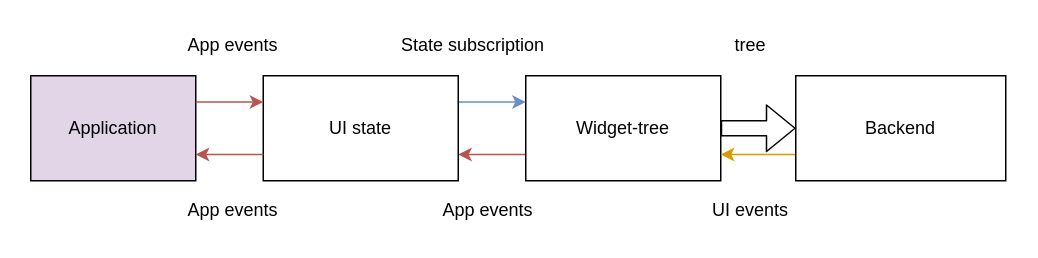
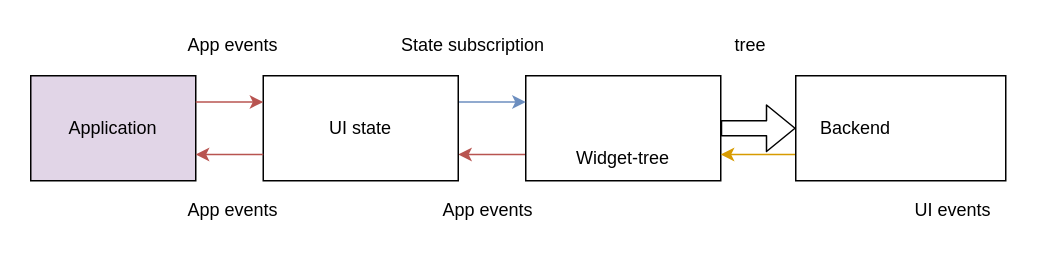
node "Widget-tree": moved (623, 128) -> (623, 158)
node "Backend": moved (901, 128) -> (856, 128)
node "UI events": moved (751, 211) -> (953, 211)
